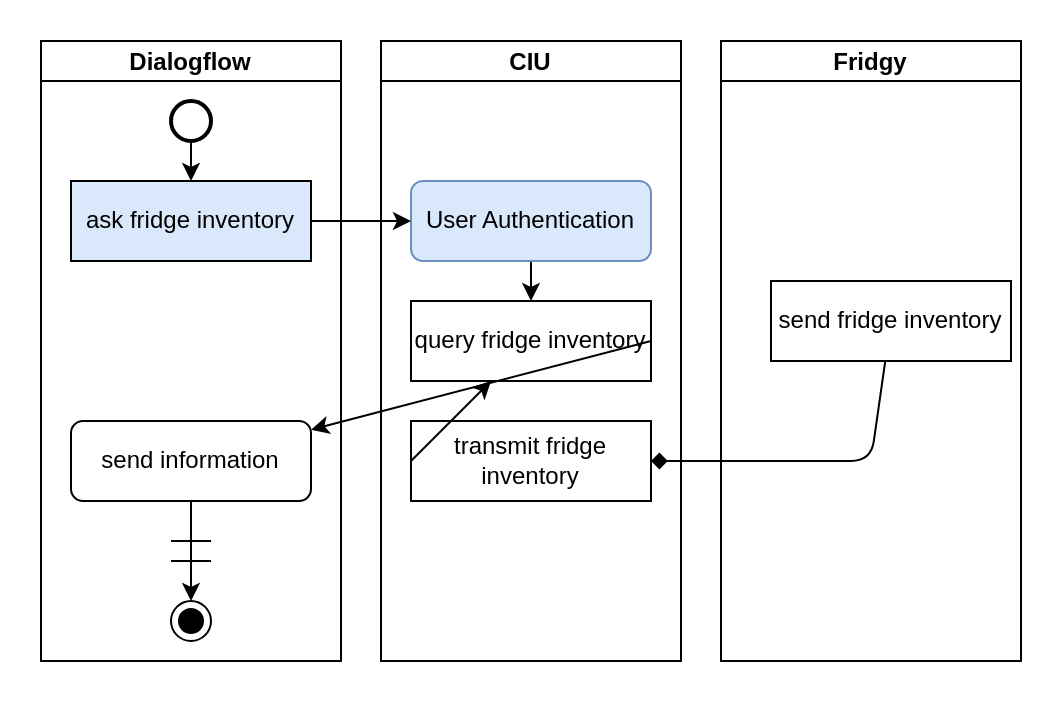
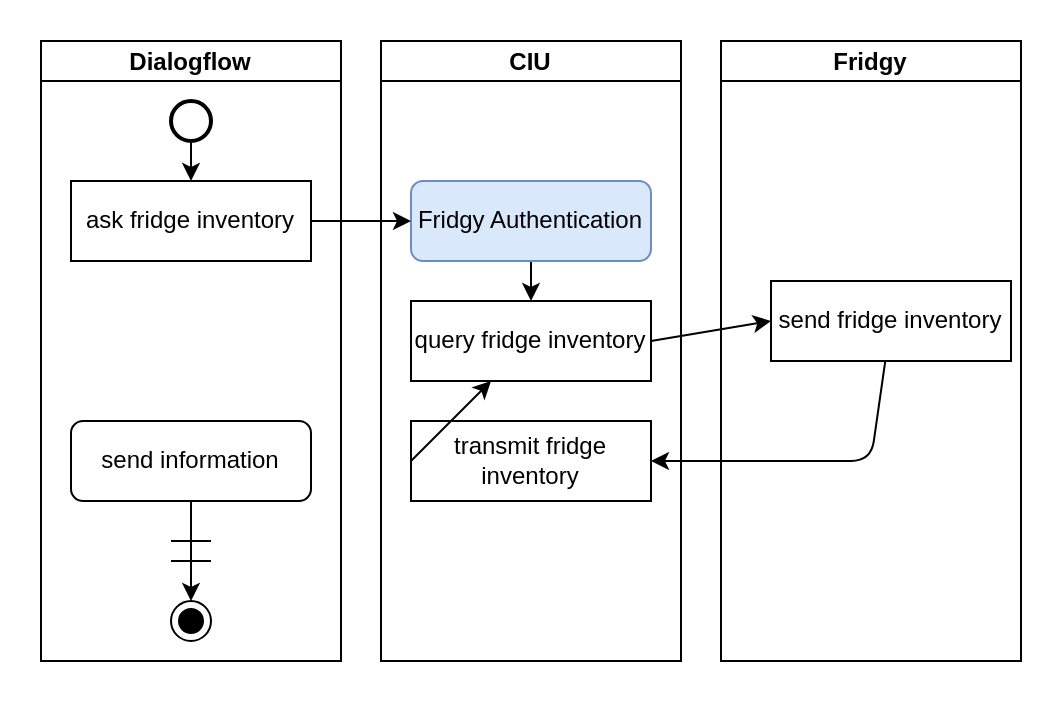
node "ask fridge inventory": fillcolor #dae8fc -> #ffffff
node "User Authentication": label "User Authentication" -> "Fridgy Authentication"
edge "query fridge inventory" -> "send information": now "query fridge inventory" -> "send fridge inventory"
edge "send fridge inventory" -> "transmit fridge inventory": arrowhead diamond -> classic
